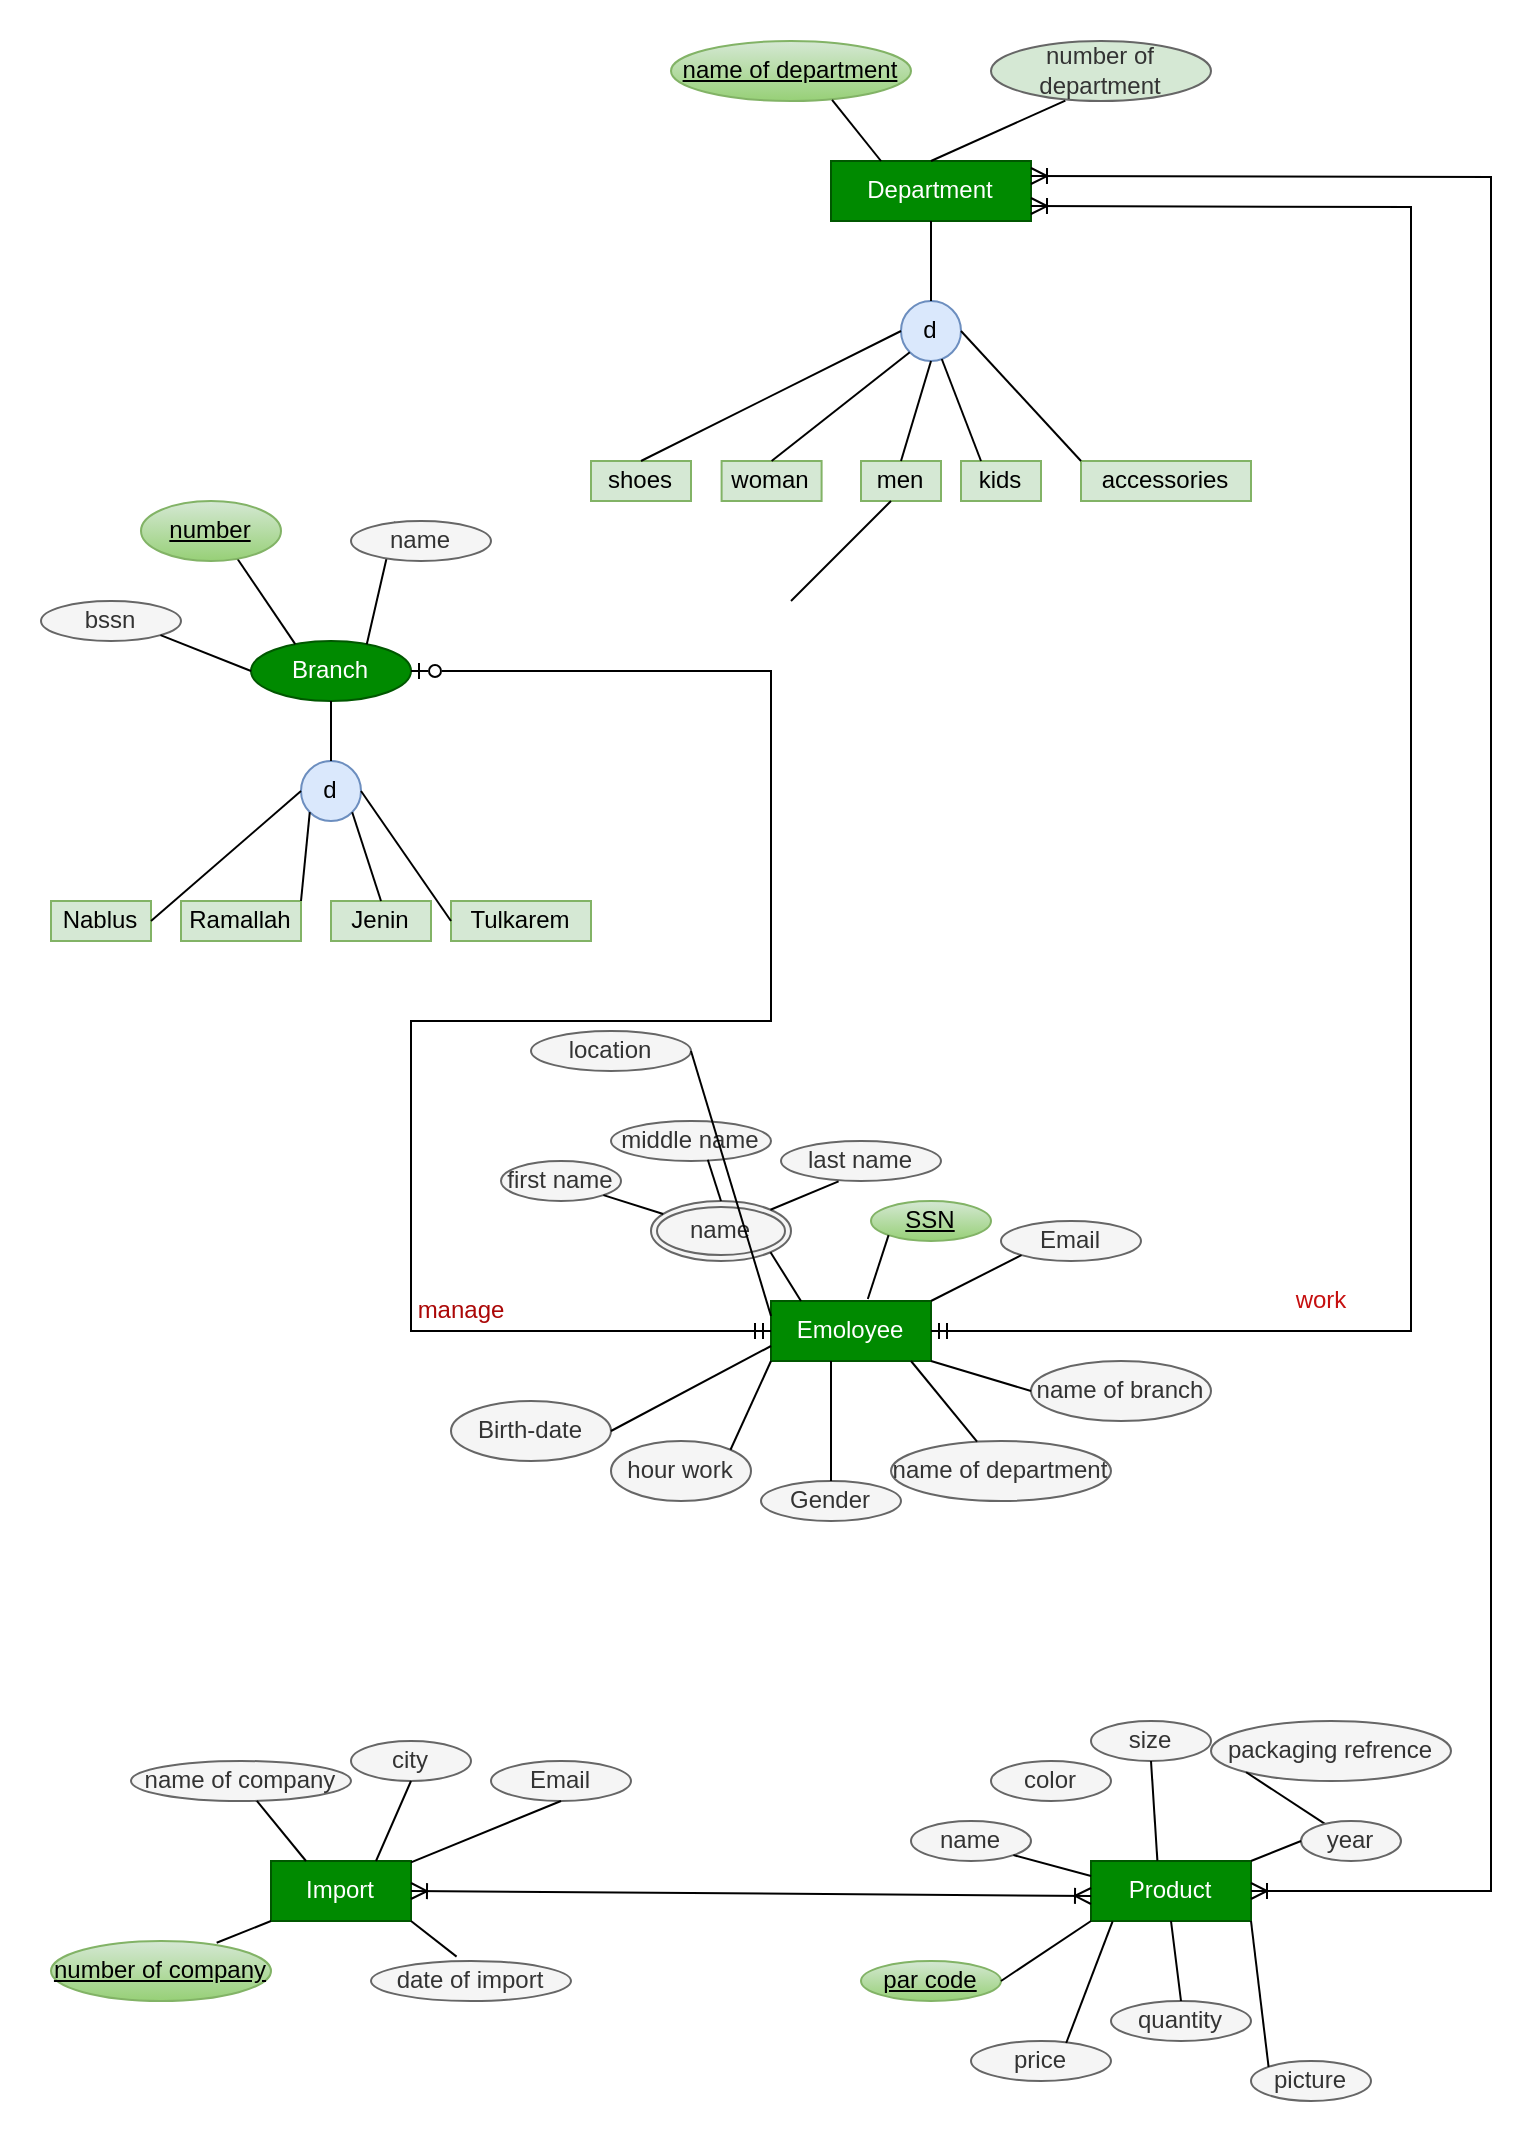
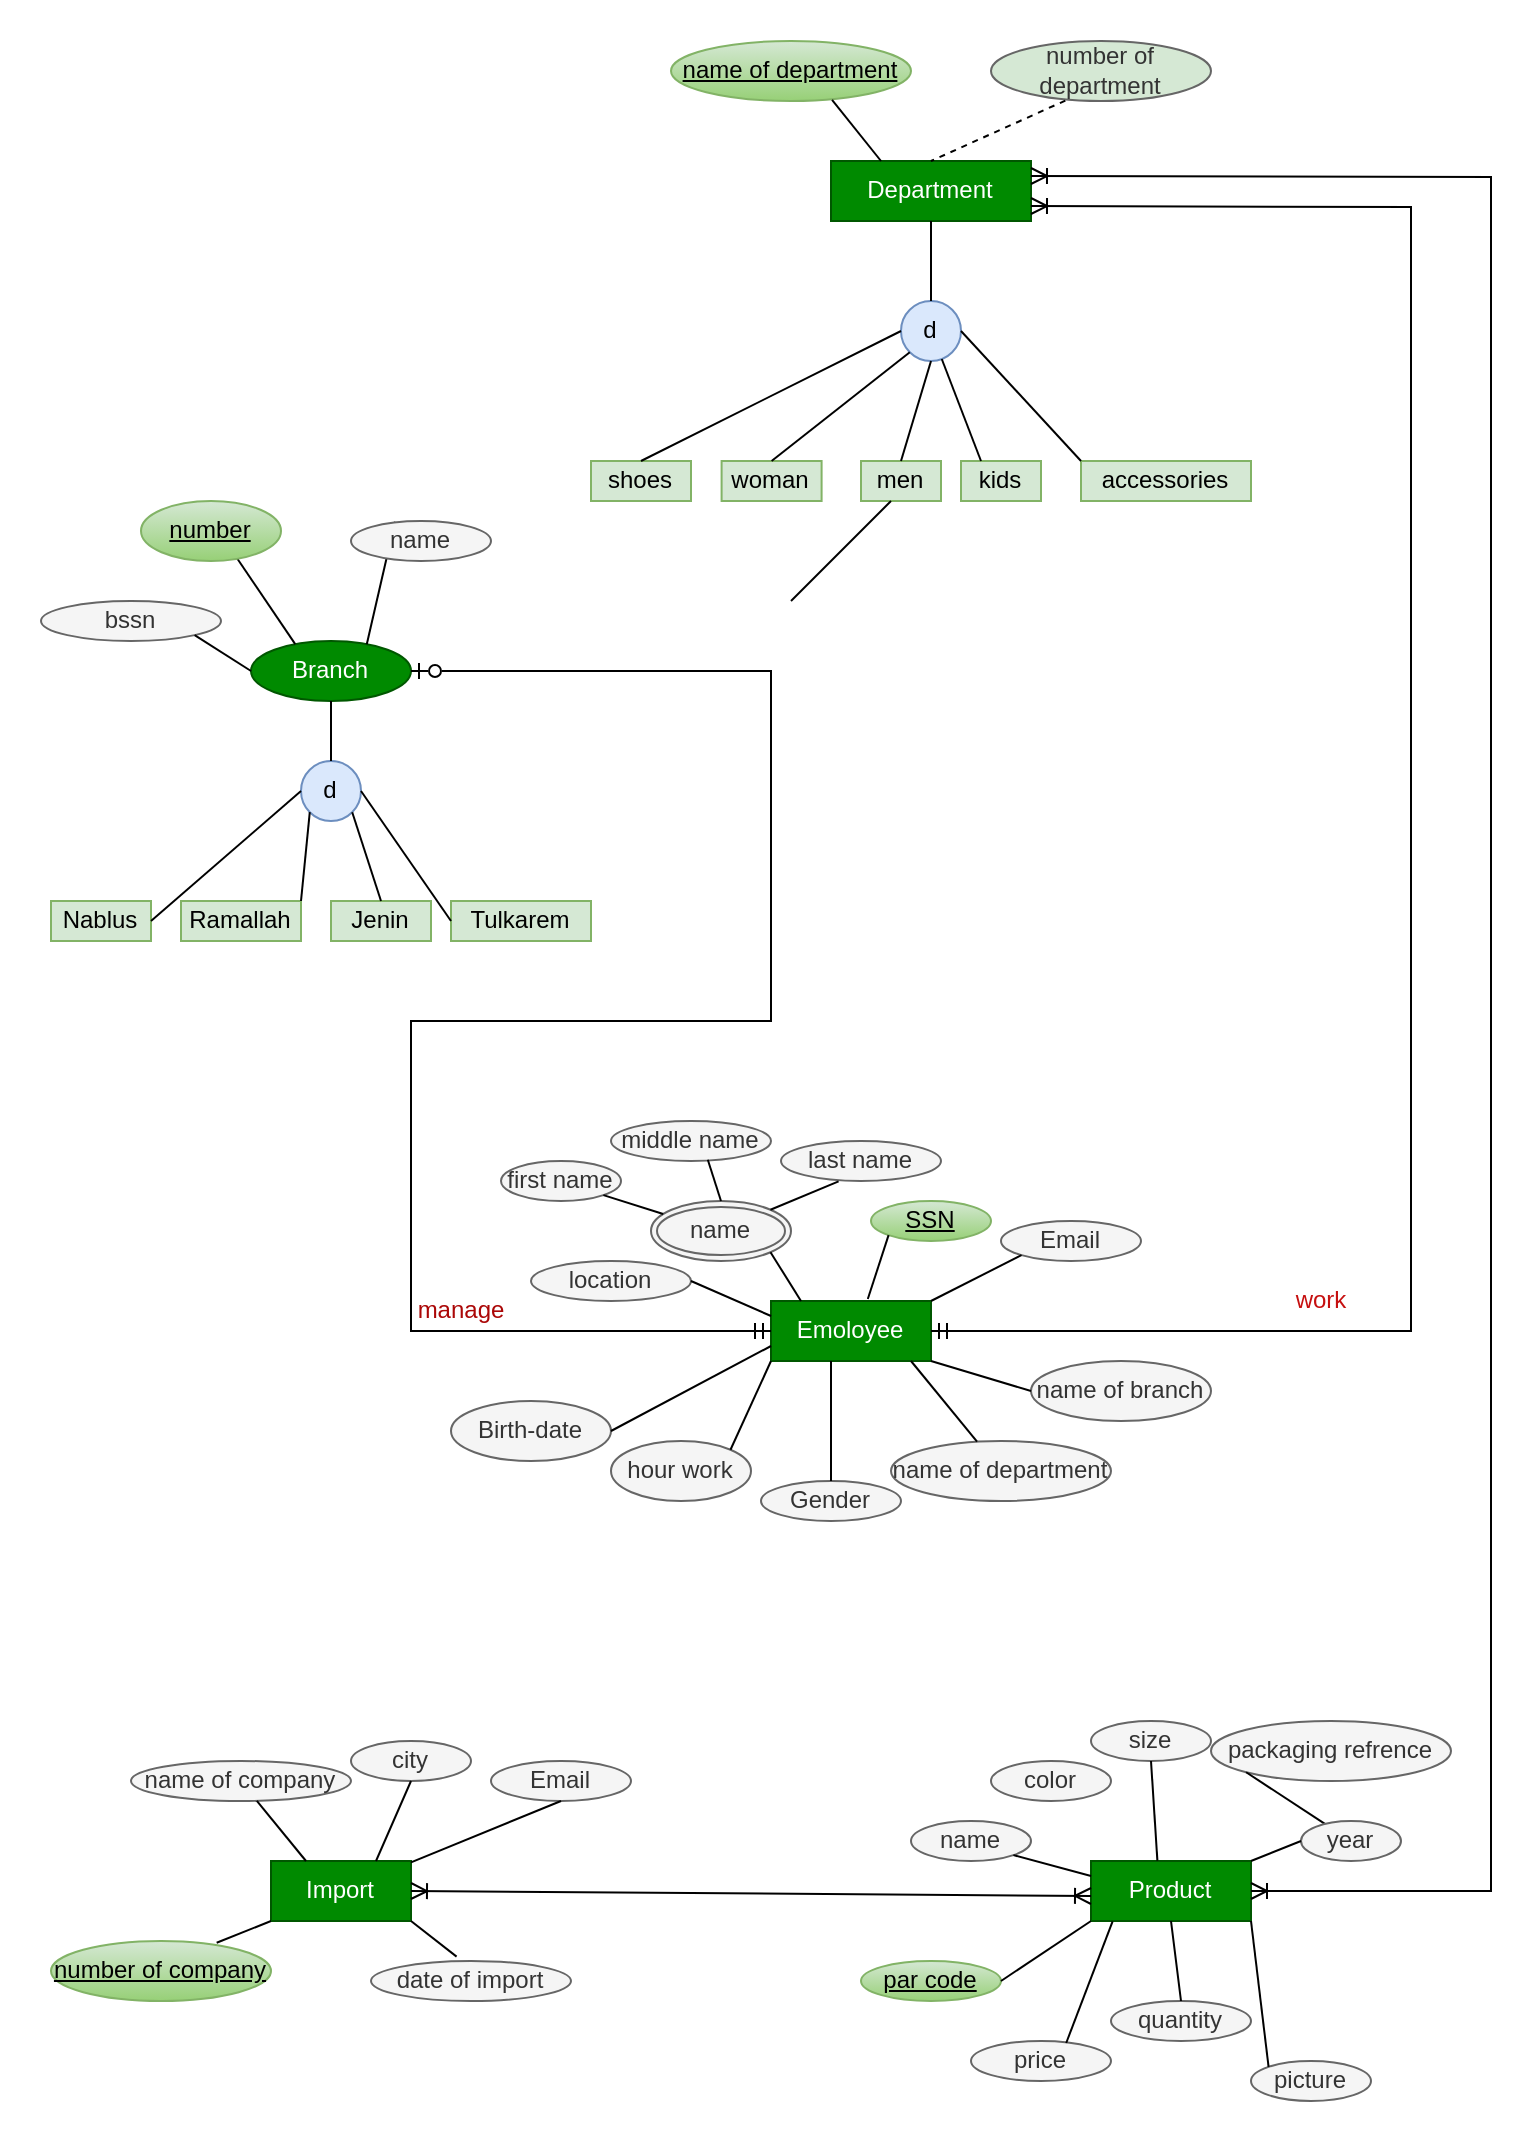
edge "number of department" -- "Department": style solid -> dashed
node "bssn": size 140x40 -> 180x40
node "location": moved (611, 1051) -> (611, 1281)
